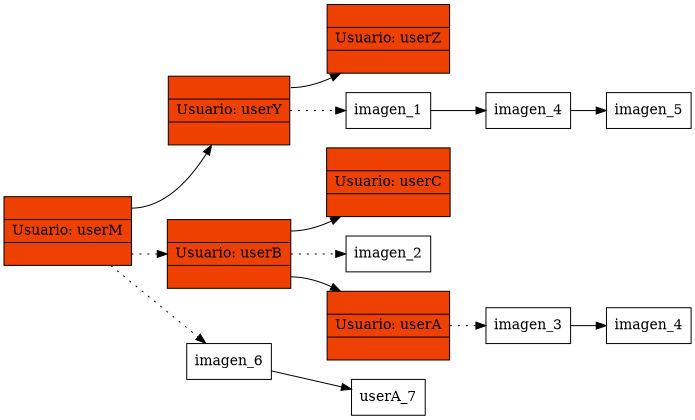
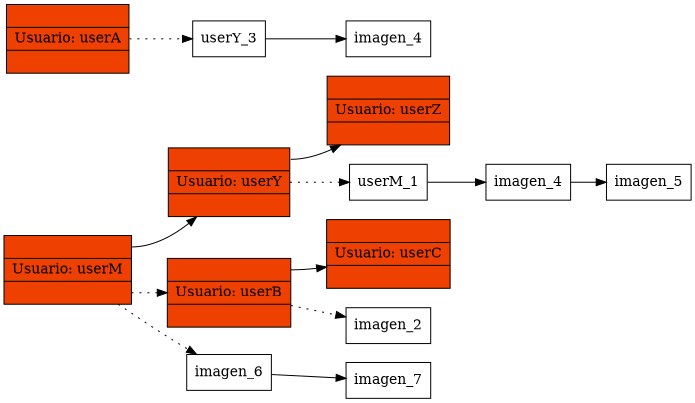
node "imagen_1": label "imagen_1" -> "userM_1"
edge "Usuario: userB" -> "Usuario: userA": removed
node "imagen_3": label "imagen_3" -> "userY_3"
node "userA_7": label "userA_7" -> "imagen_7"
